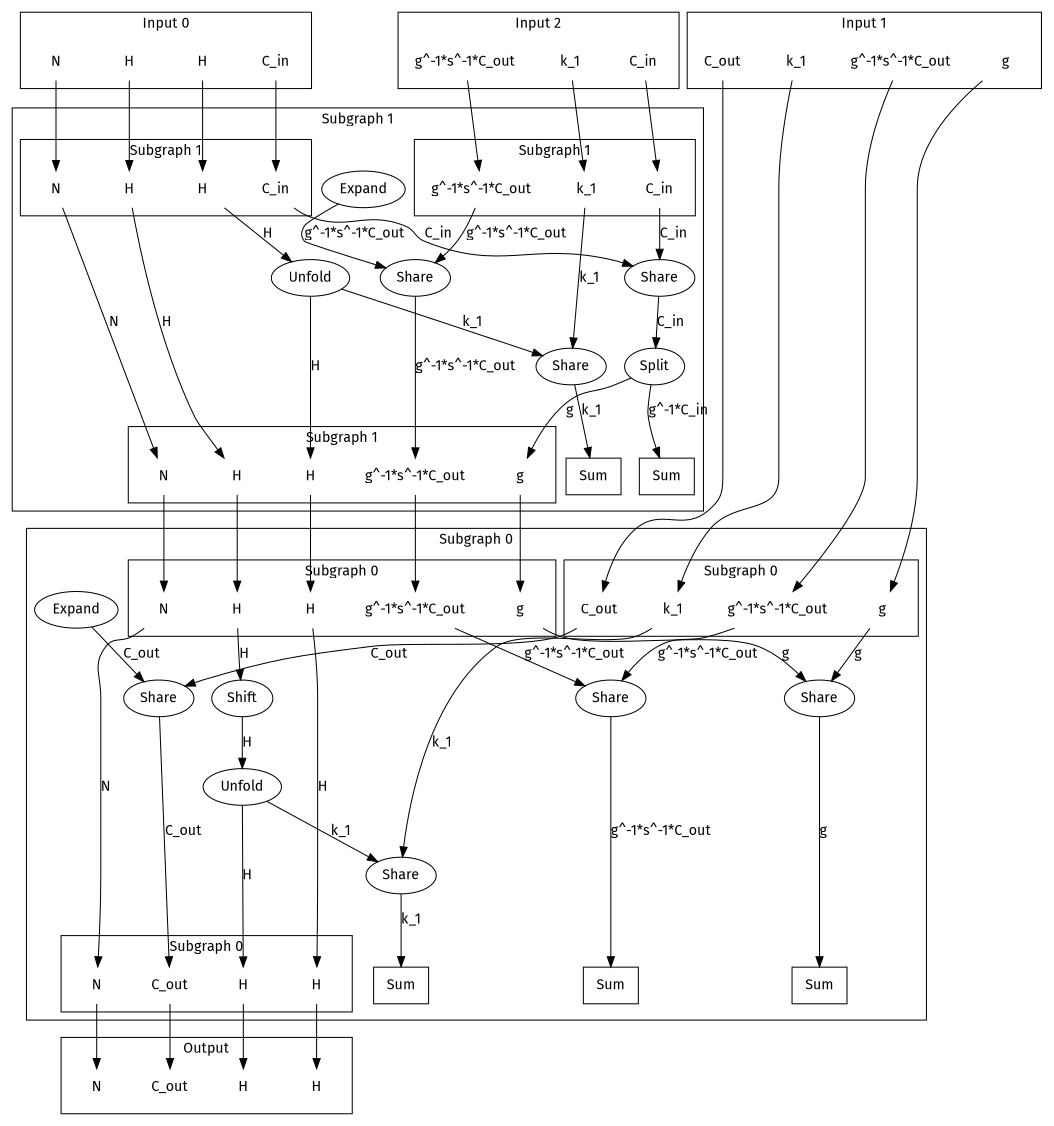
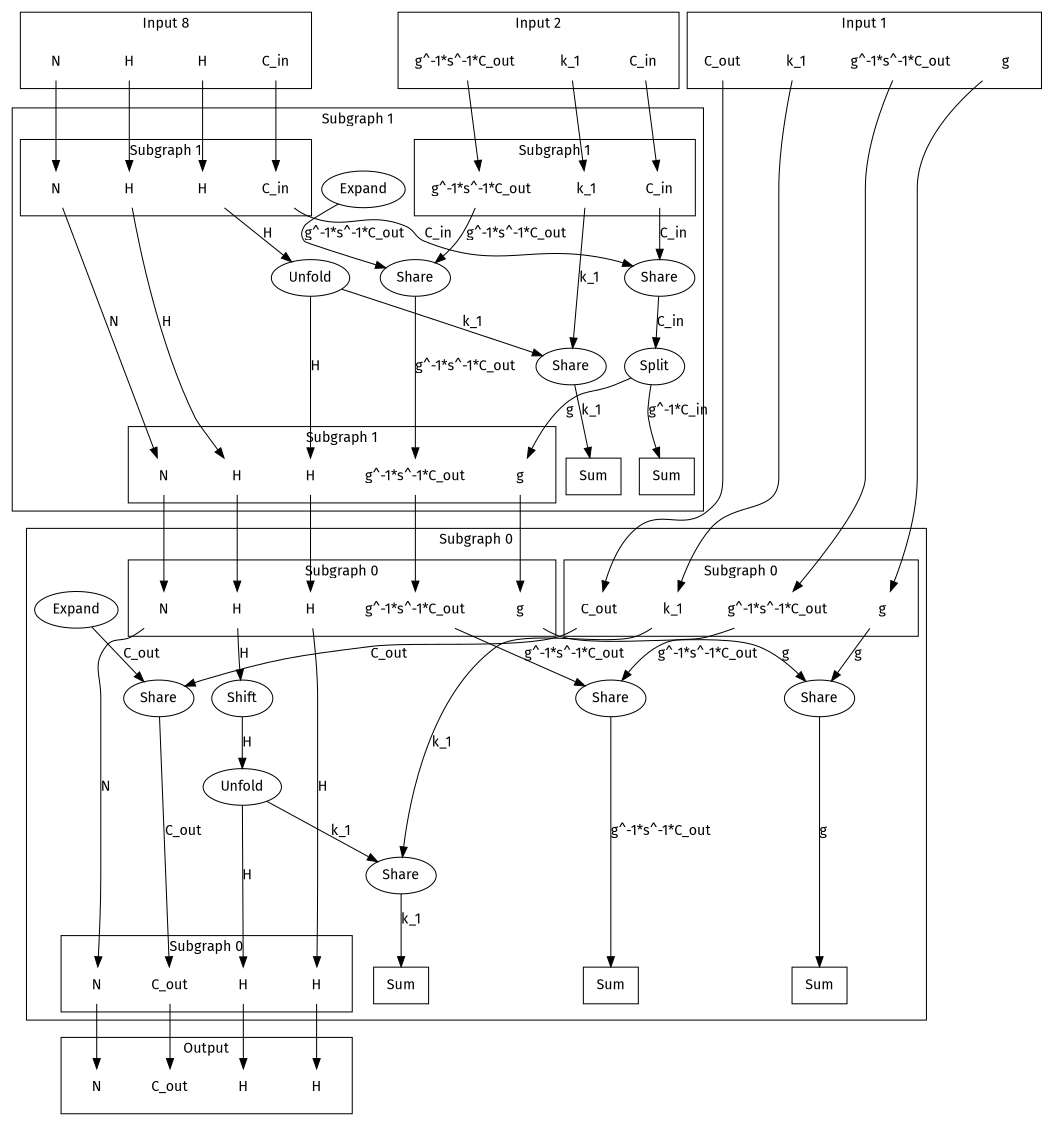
cluster "Input 0": label "Input 0" -> "Input 8"
